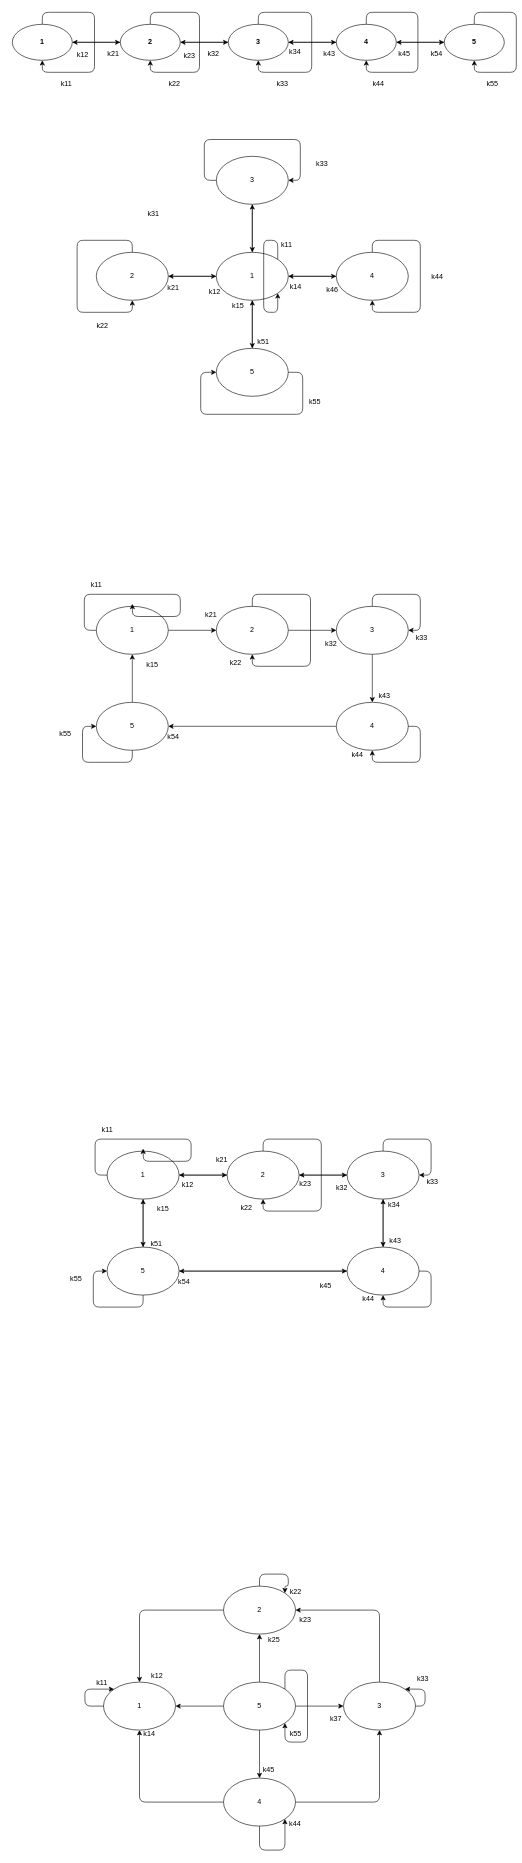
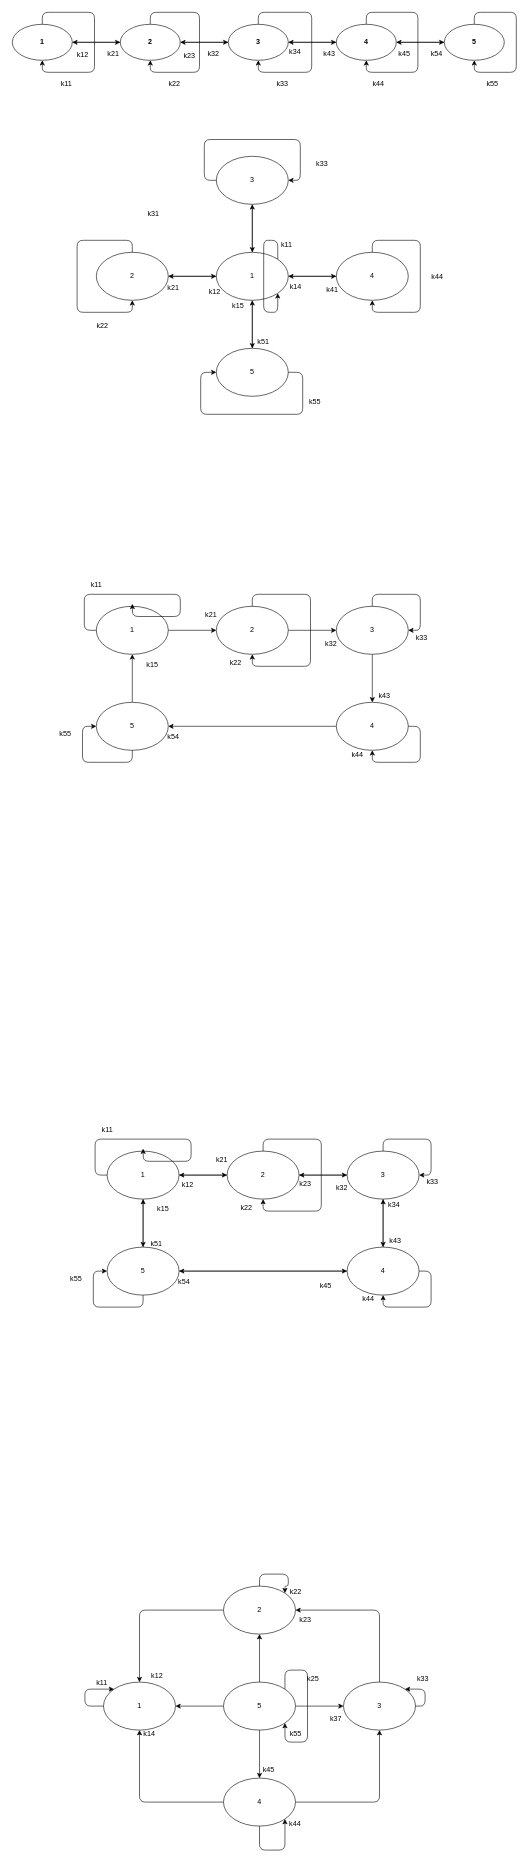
node "k46": label "k46" -> "k41"
node "k25": moved (274, 1640) -> (313, 1679)
